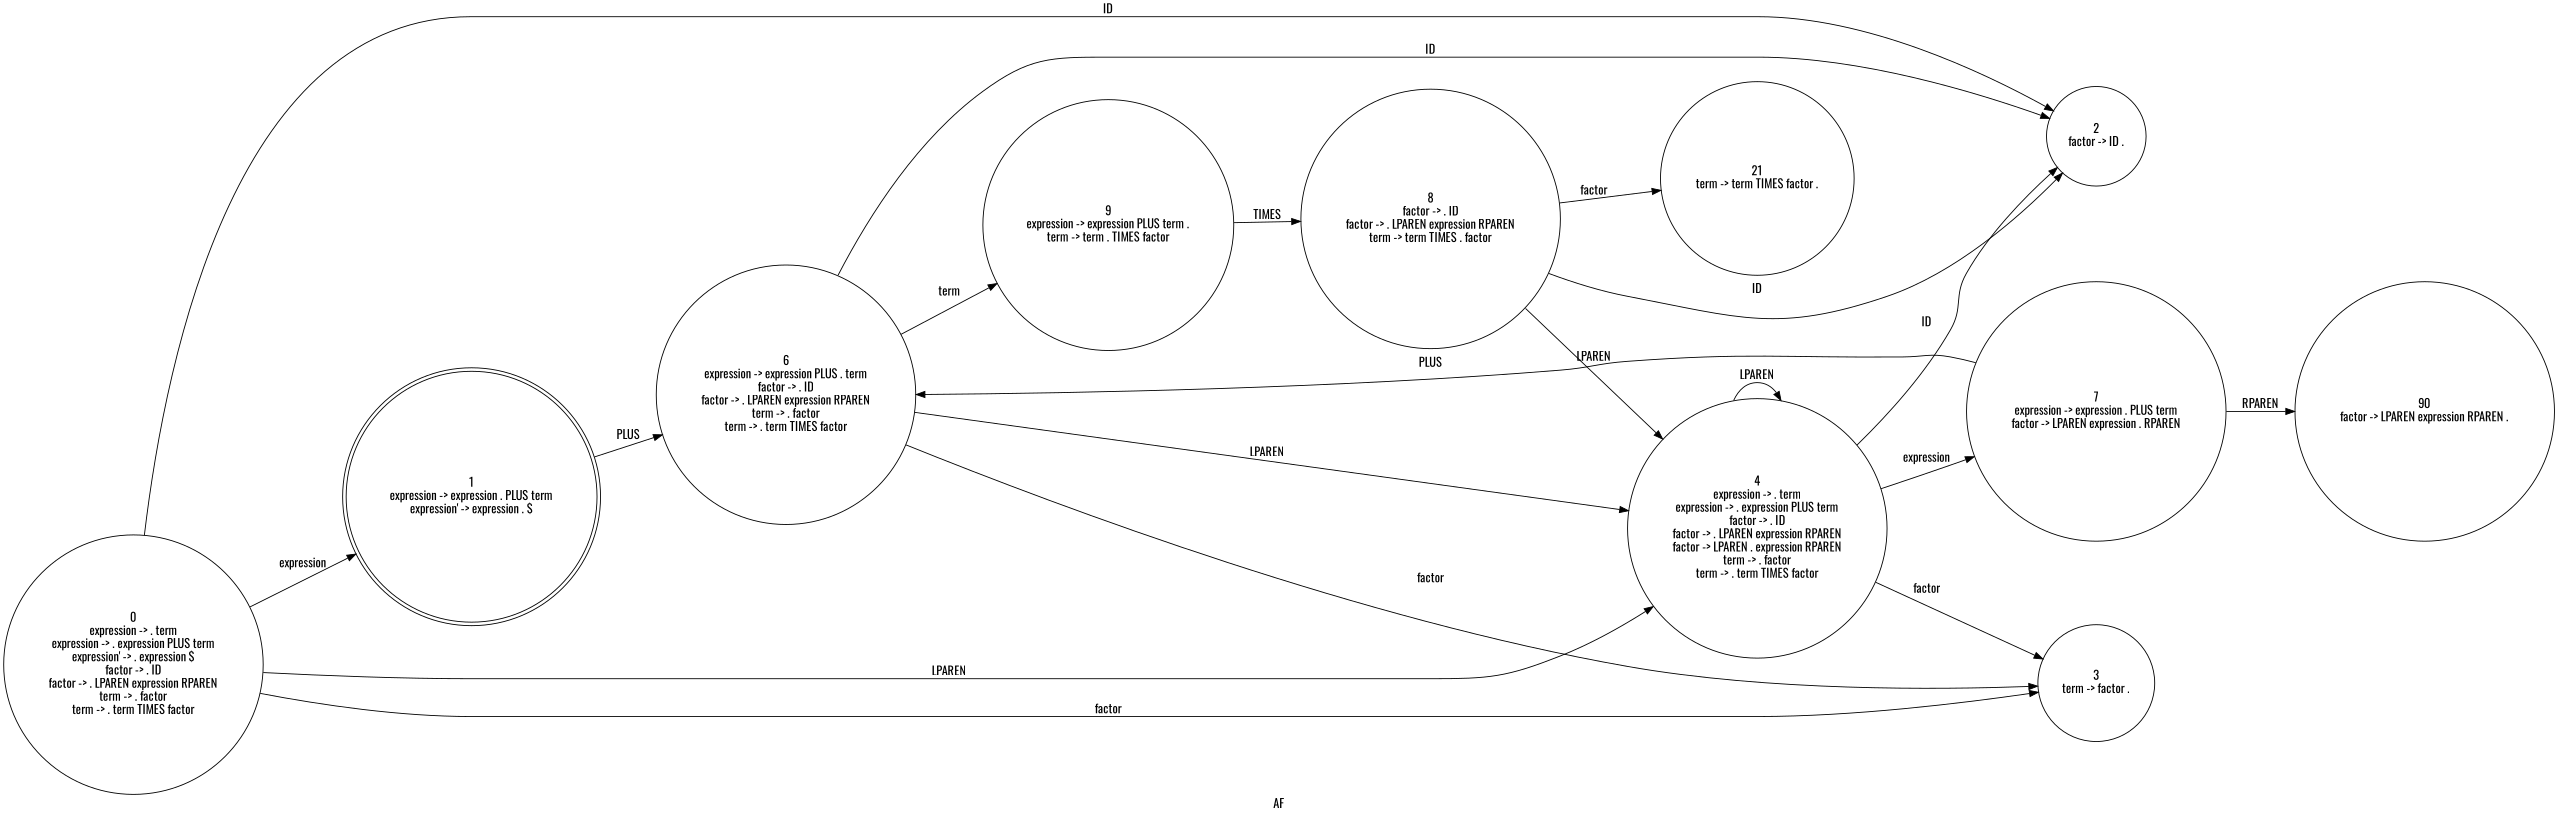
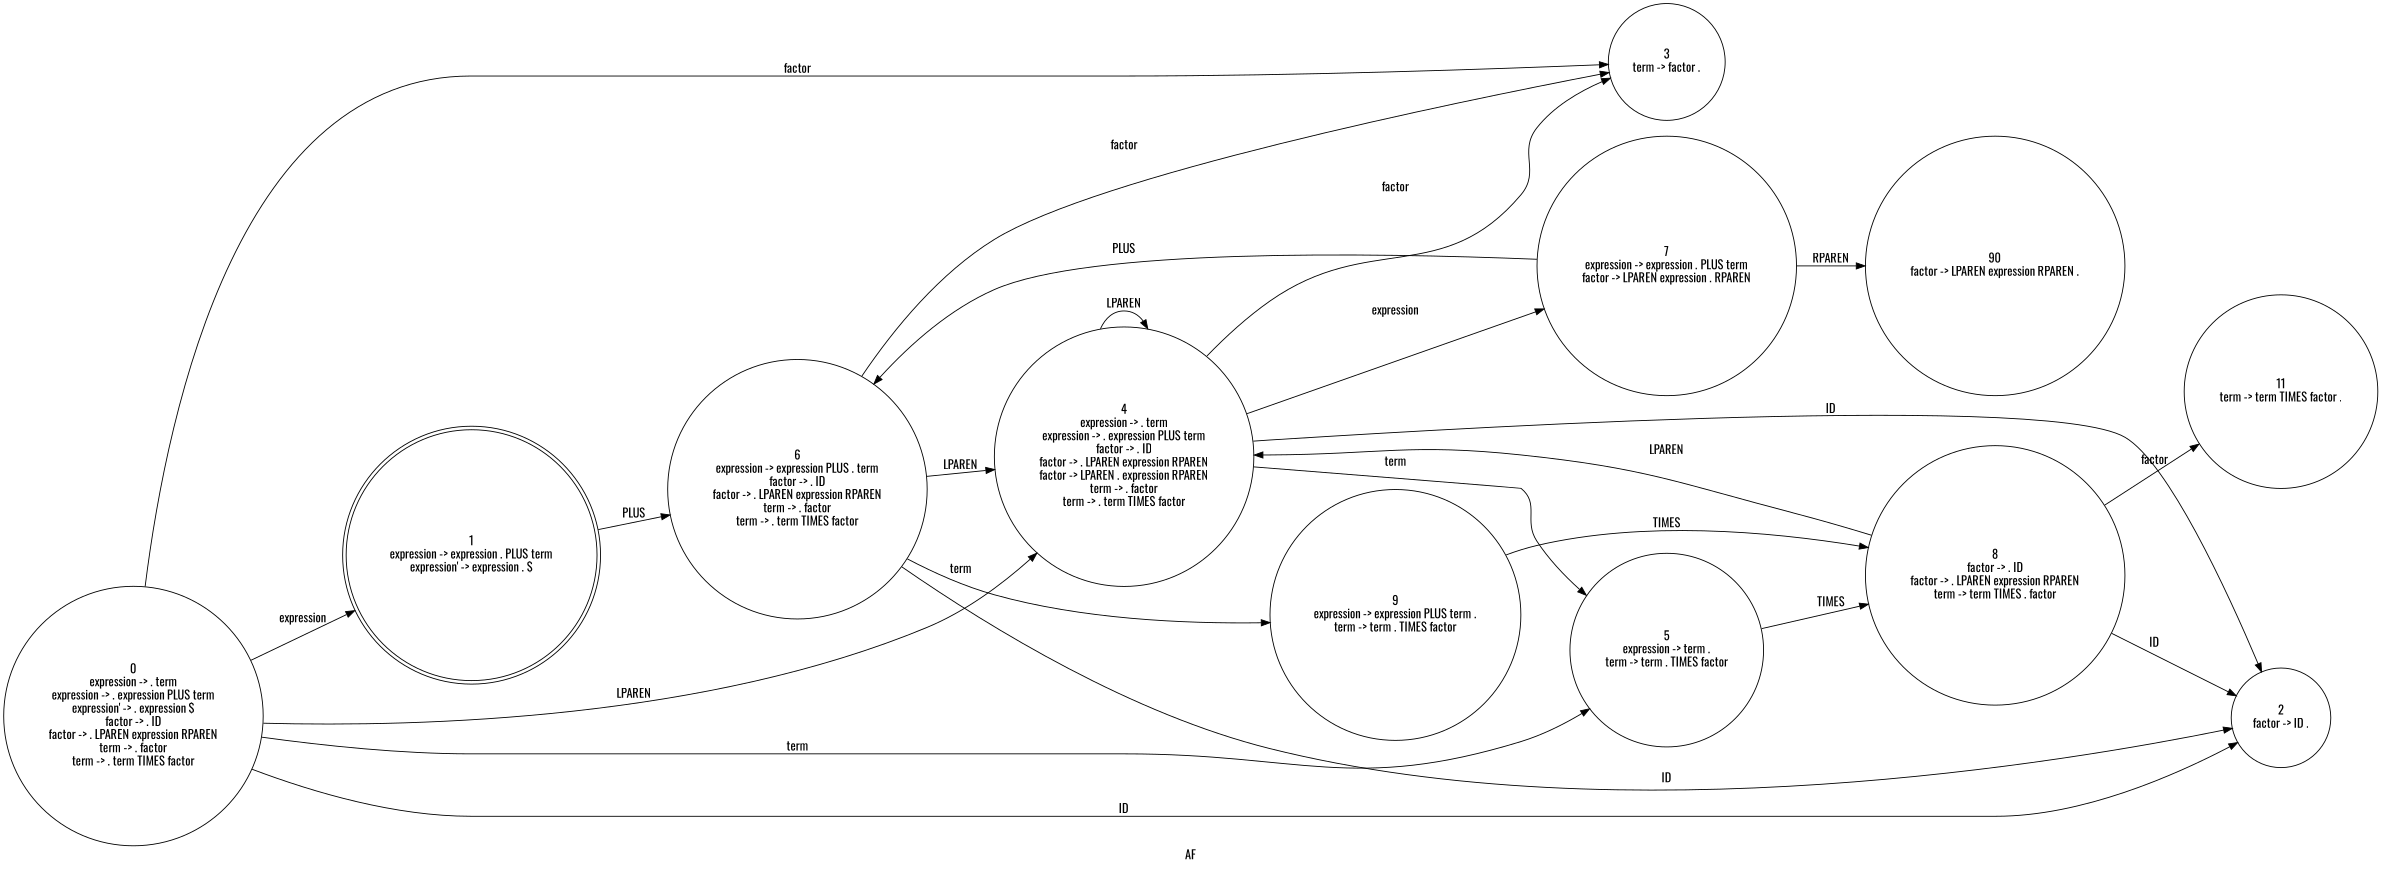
node "21 term -> term TIMES factor .": label "21 term -> term TIMES factor ." -> "11 term -> term TIMES factor ."
node "5 expression -> term . term -> term . TIMES factor": added
